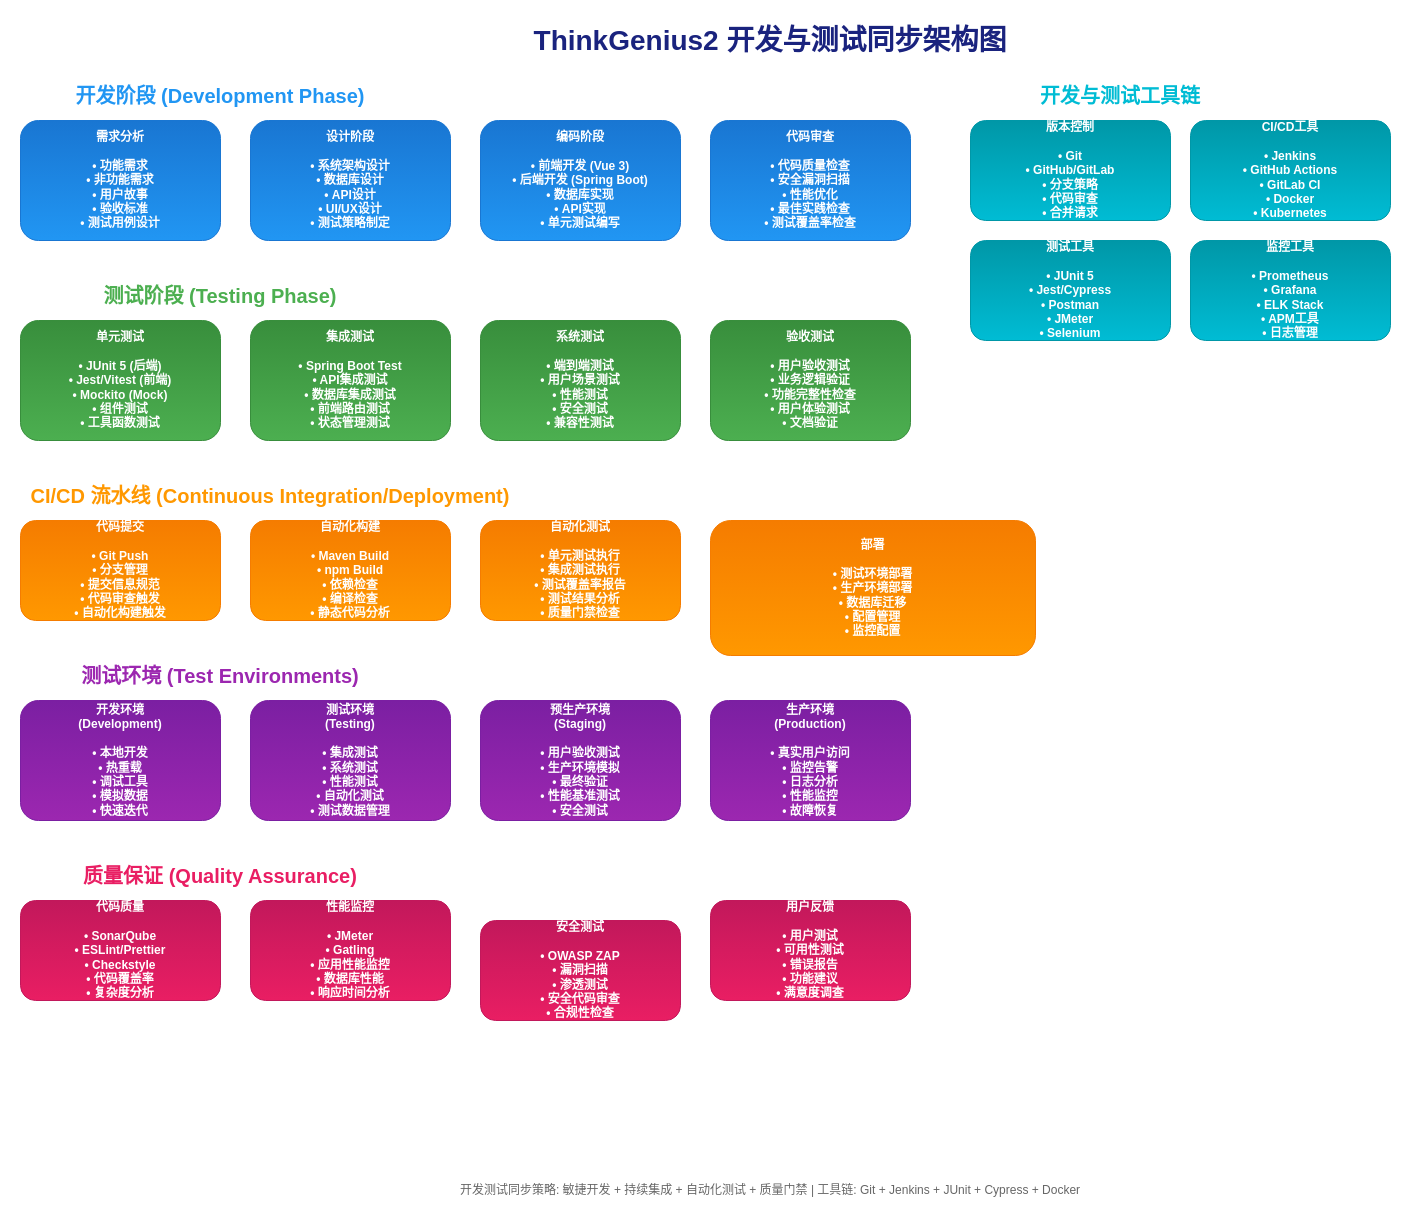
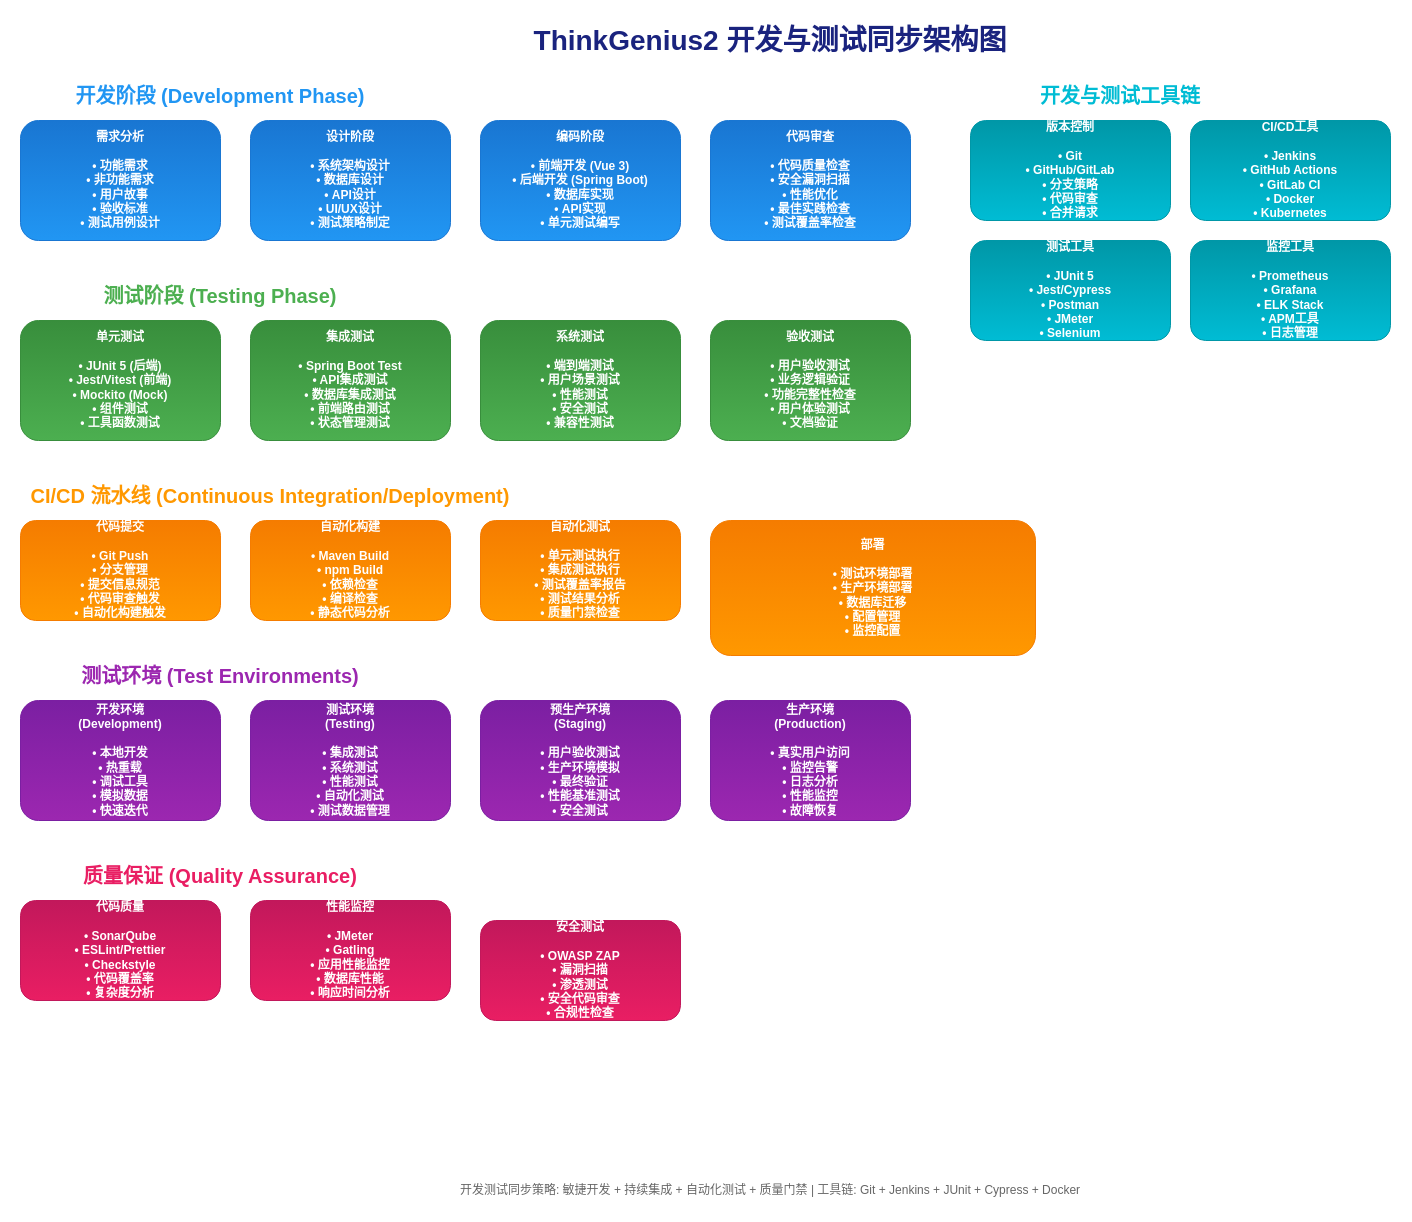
node "用户反馈 • 用户测试 • 可用性测试 • 错误报告 • 功能建议 • 满意度调查": removed
